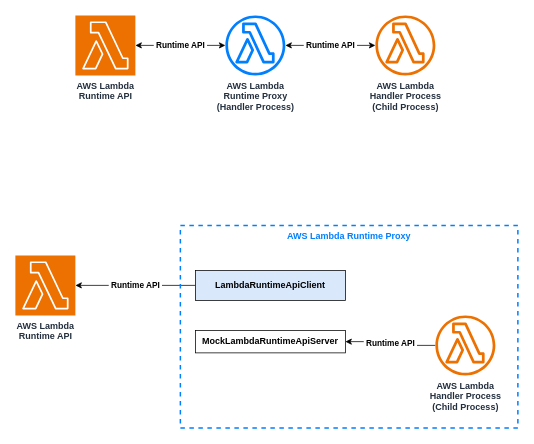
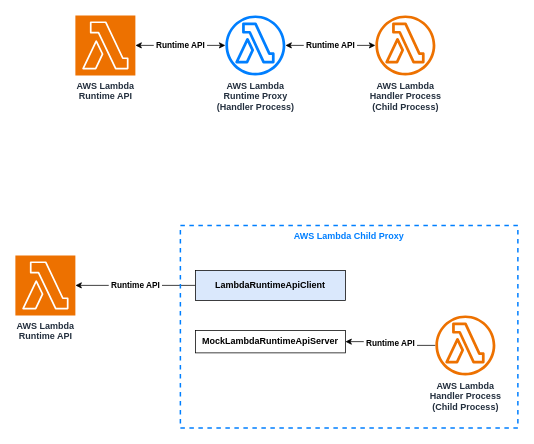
node "AWS Lambda Runtime Proxy": label "AWS Lambda Runtime Proxy" -> "AWS Lambda Child Proxy"
